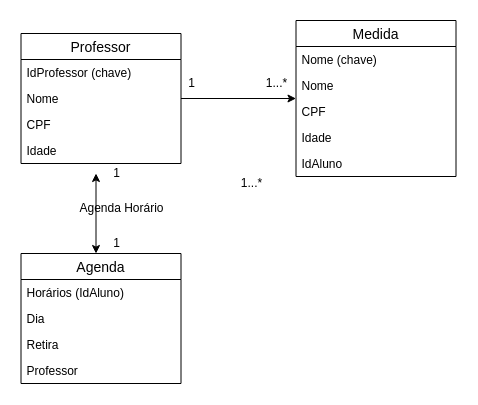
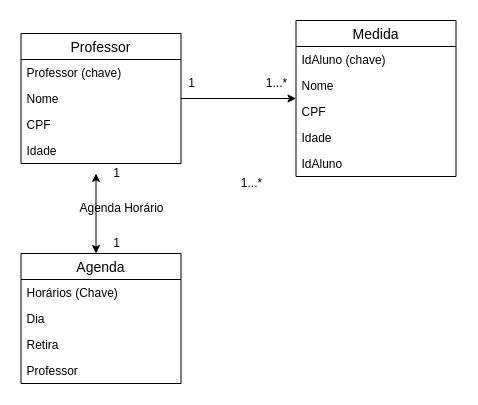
node "Nome (chave)": label "Nome (chave)" -> "IdAluno (chave)"
node "IdProfessor (chave)": label "IdProfessor (chave)" -> "Professor (chave)"
node "Horários (IdAluno)": label "Horários (IdAluno)" -> "Horários (Chave)"
